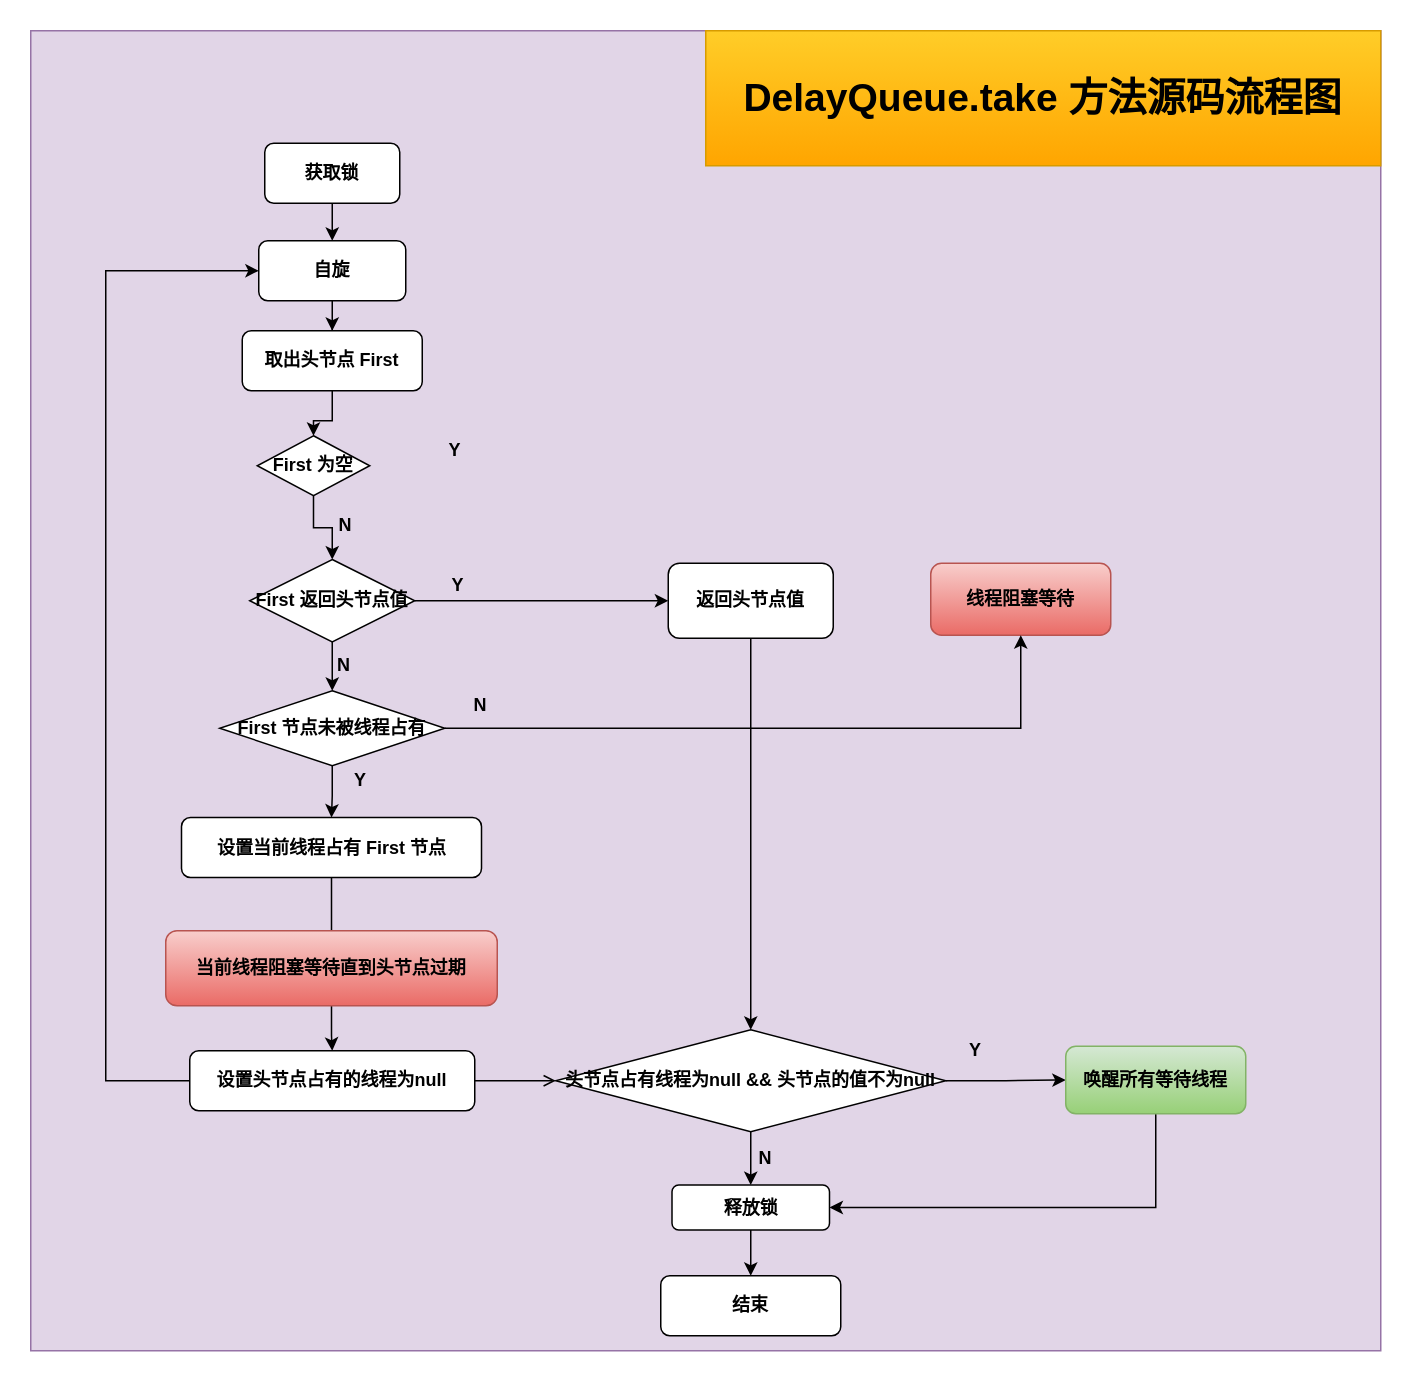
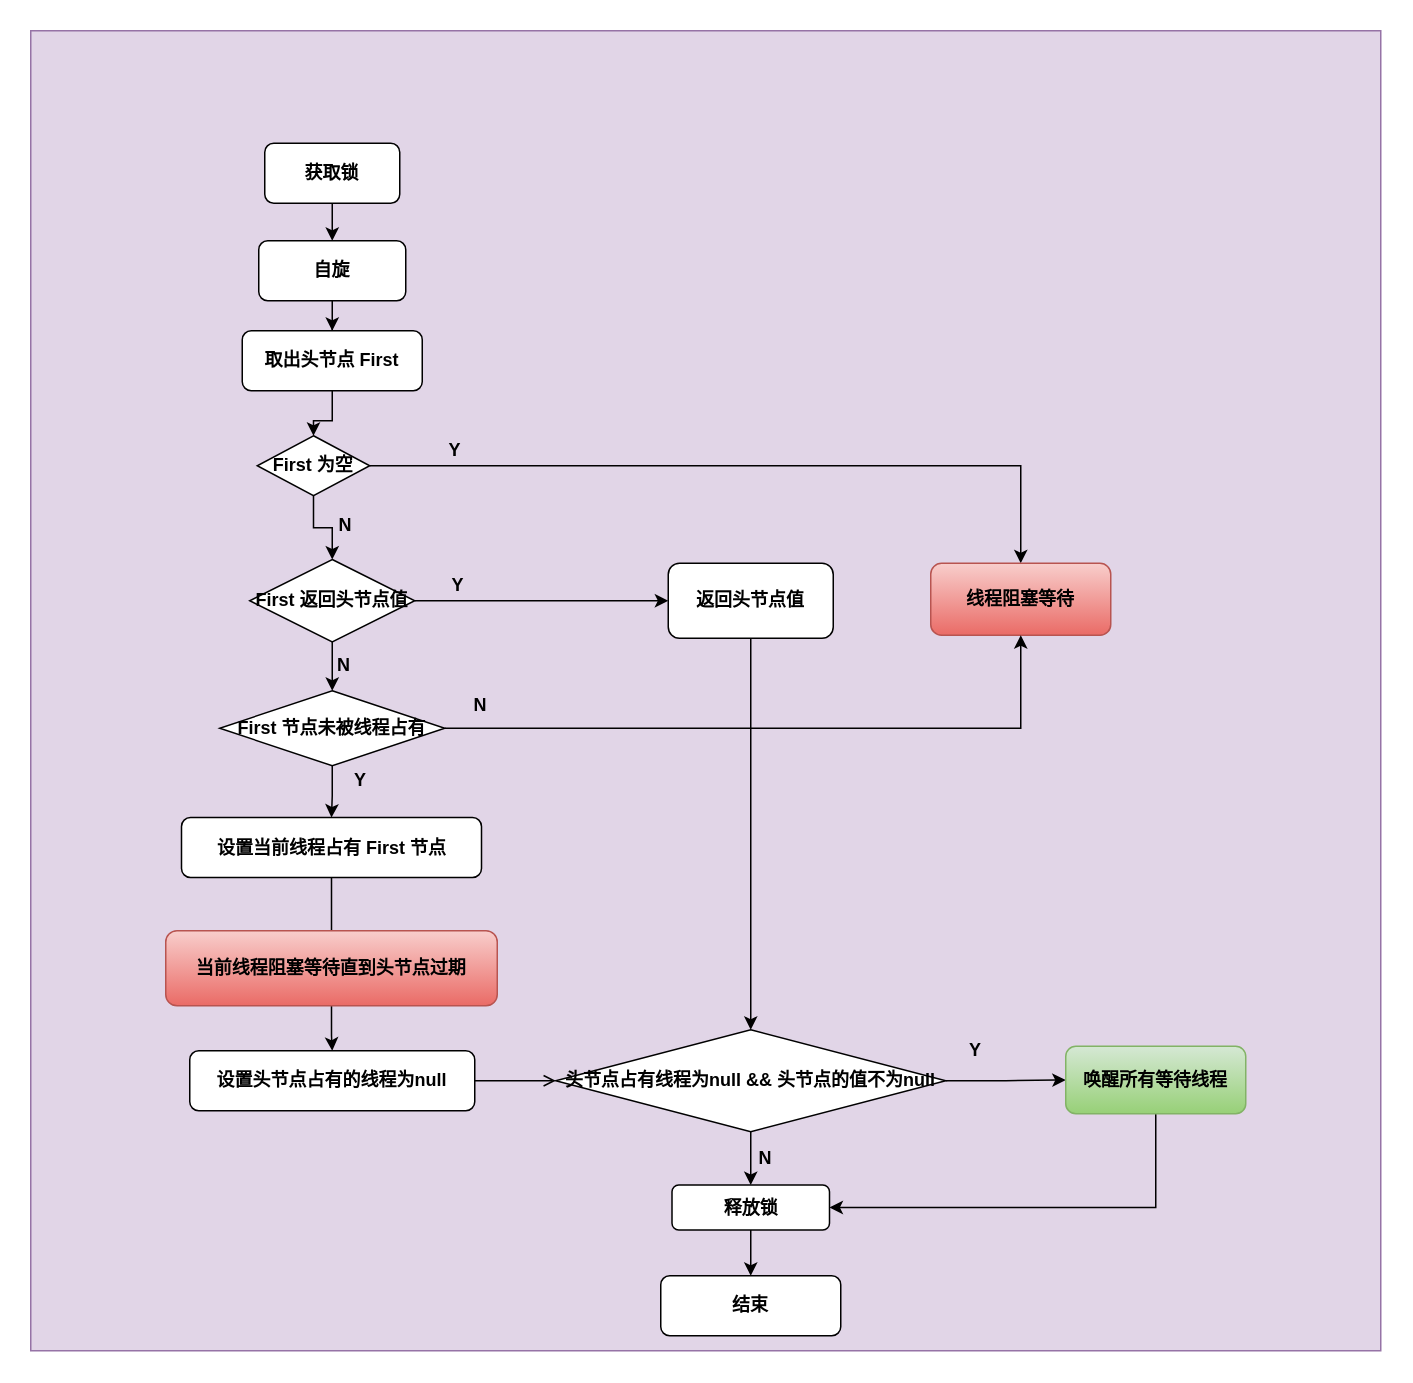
node "DelayQueue.take 方法源码流程图": removed
edge "First 为空" -> "线程阻塞等待": added
edge "设置头节点占有的线程为null" -> "自旋": removed
